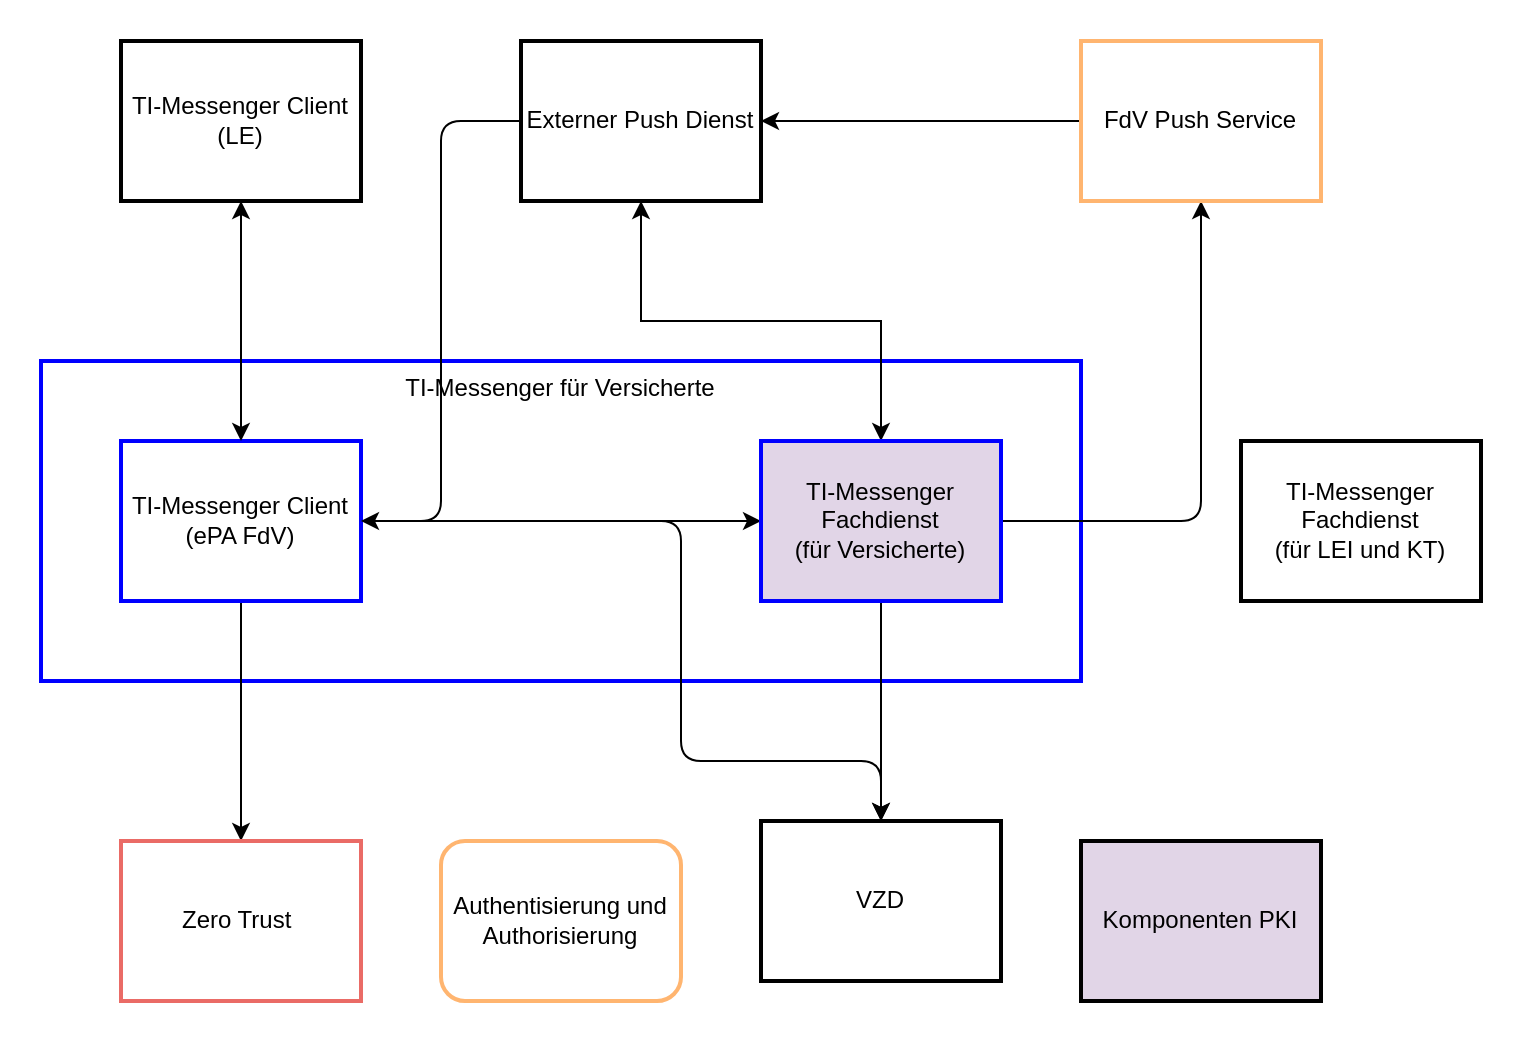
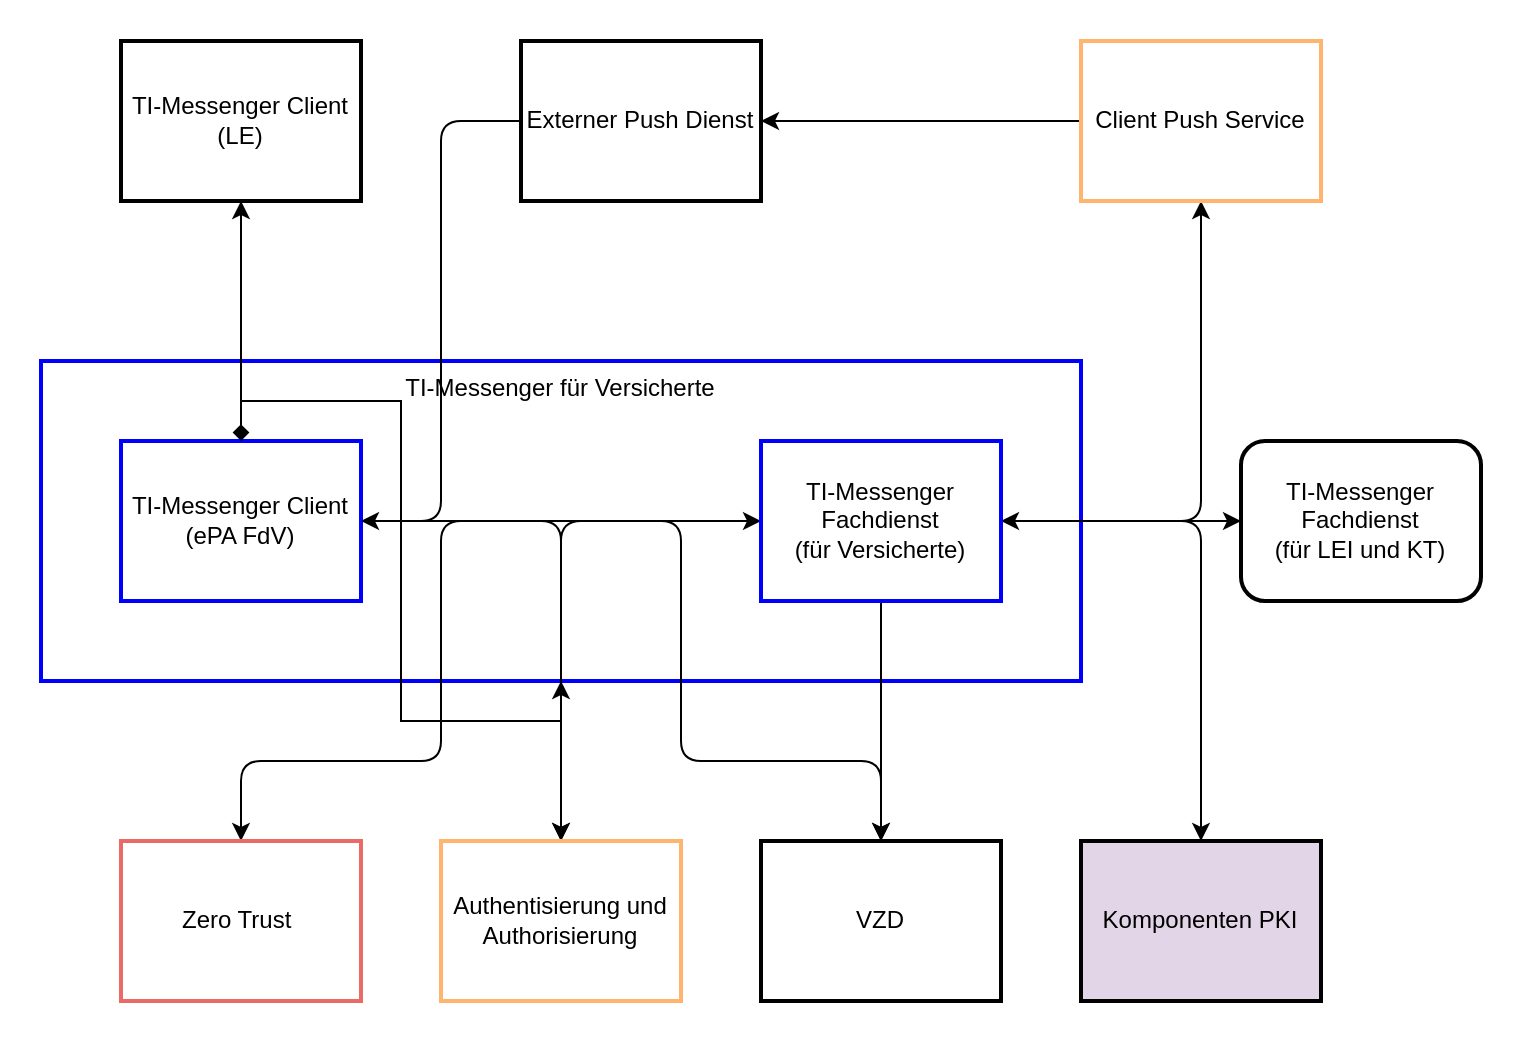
node "FdV Push Service": label "FdV Push Service" -> "Client Push Service"
edge "Externer Push Dienst" -- "TI-Messenger Fachdienst (für Versicherte)": now "TI-Messenger Fachdienst (für LEI und KT)" -- "TI-Messenger Fachdienst (für Versicherte)"
edge "TI-Messenger Client (LE)" -- "TI-Messenger Client (ePA FdV)": arrowhead classic -> diamond
node "TI-Messenger Fachdienst (für Versicherte)": fillcolor #e1d5e7 -> #ffffff
node "TI-Messenger Fachdienst (für LEI und KT)": shape rectangle -> rounded rectangle
edge "TI-Messenger Client (ePA FdV)" -> "Authentisierung und Authorisierung": added
edge "TI-Messenger Fachdienst (für Versicherte)" -> "Authentisierung und Authorisierung": added
edge "TI-Messenger Fachdienst (für Versicherte)" -> "Komponenten PKI": added
edge "TI-Messenger Client (ePA FdV)" -> "Zero Trust": now "TI-Messenger Client (ePA FdV)" -> "TI-Messenger für Versicherte"
edge "TI-Messenger Fachdienst (für Versicherte)" -> "Zero Trust": added
node "VZD": moved (881, 901) -> (881, 921)
node "Authentisierung und Authorisierung": shape rounded rectangle -> rectangle
